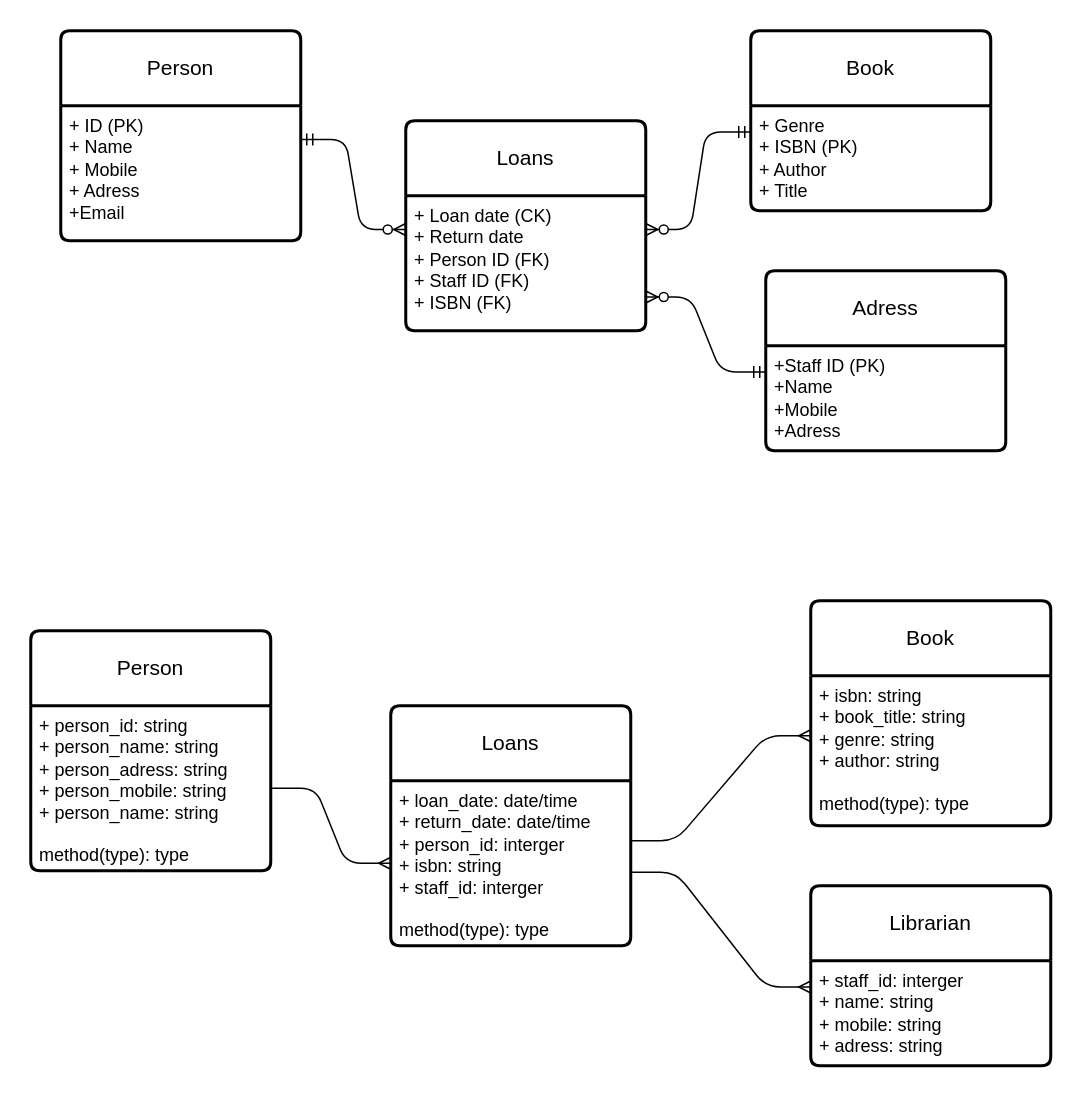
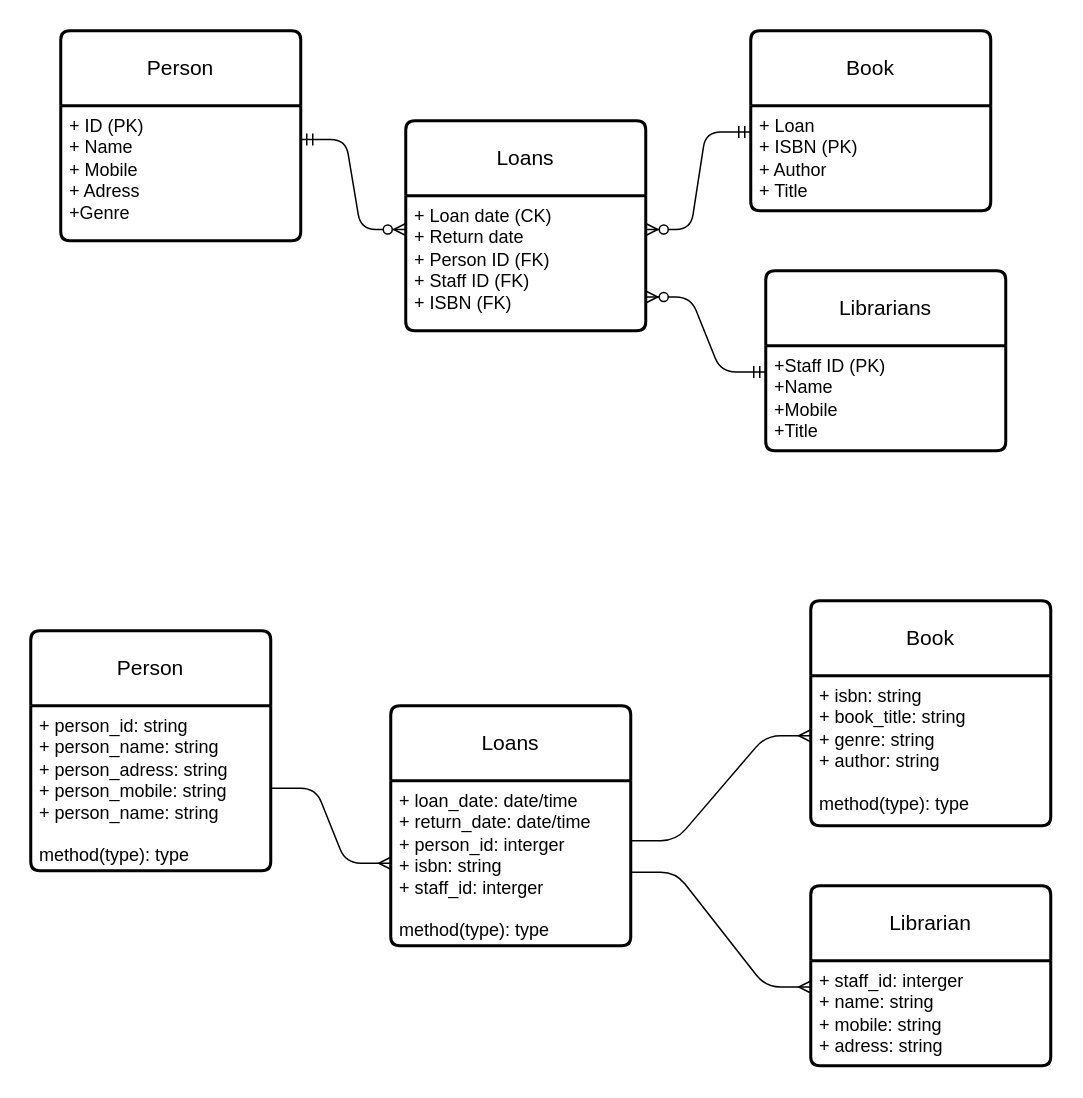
node "+ Genre + ISBN (PK) + Author + Title": label "+ Genre + ISBN (PK) + Author + Title" -> "+ Loan + ISBN (PK) + Author + Title"
node "+ ID (PK) + Name + Mobile + Adress +Email": label "+ ID (PK) + Name + Mobile + Adress +Email" -> "+ ID (PK) + Name + Mobile + Adress +Genre"
node "Adress": label "Adress" -> "Librarians"
node "+Staff ID (PK) +Name +Mobile +Adress": label "+Staff ID (PK) +Name +Mobile +Adress" -> "+Staff ID (PK) +Name +Mobile +Title"
